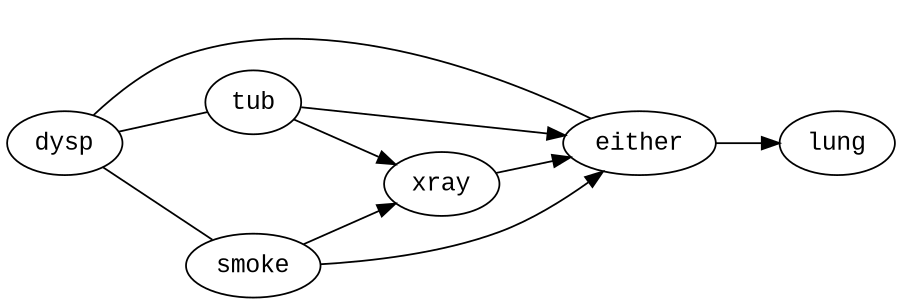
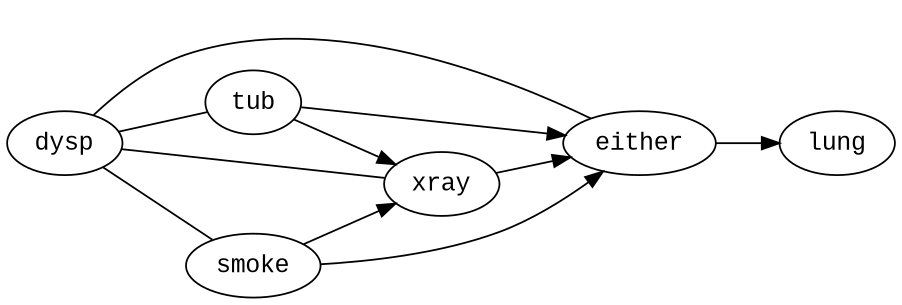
edge "dysp" -- "xray": added
